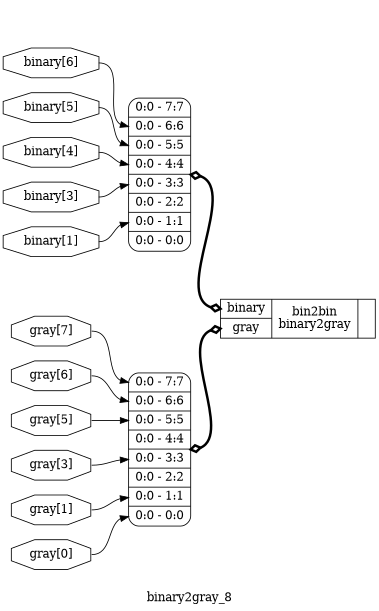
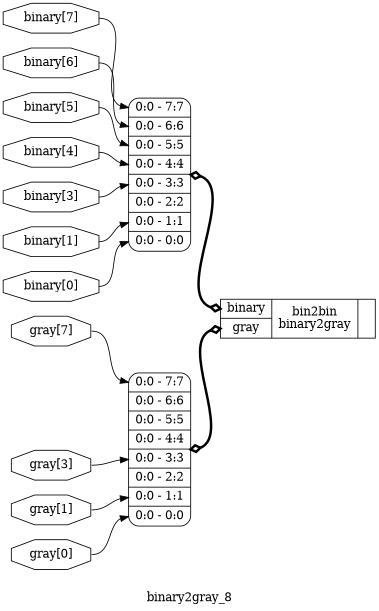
node "binary[7]": added
node "binary[0]": added
node "gray[6]": removed
node "gray[5]": removed
